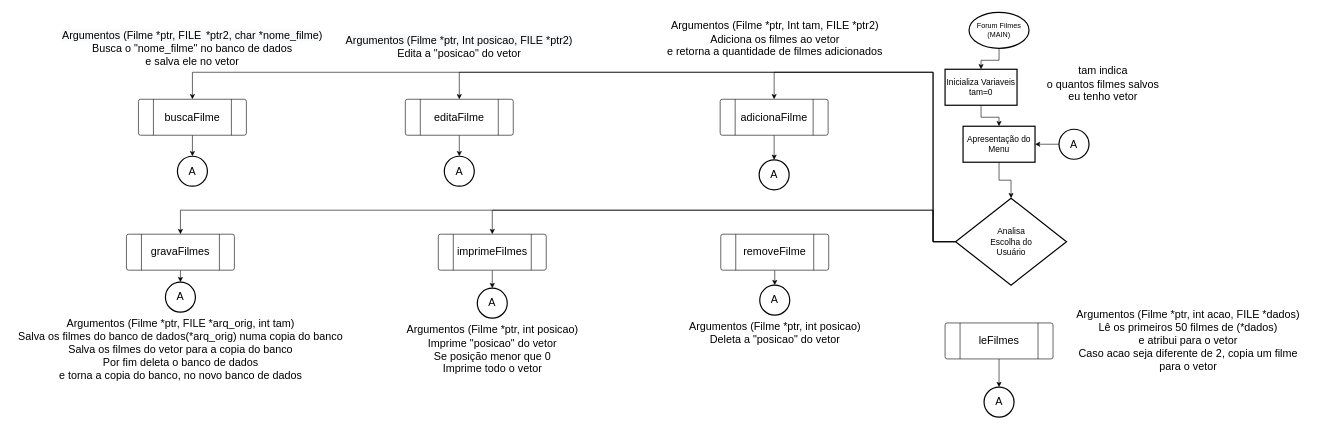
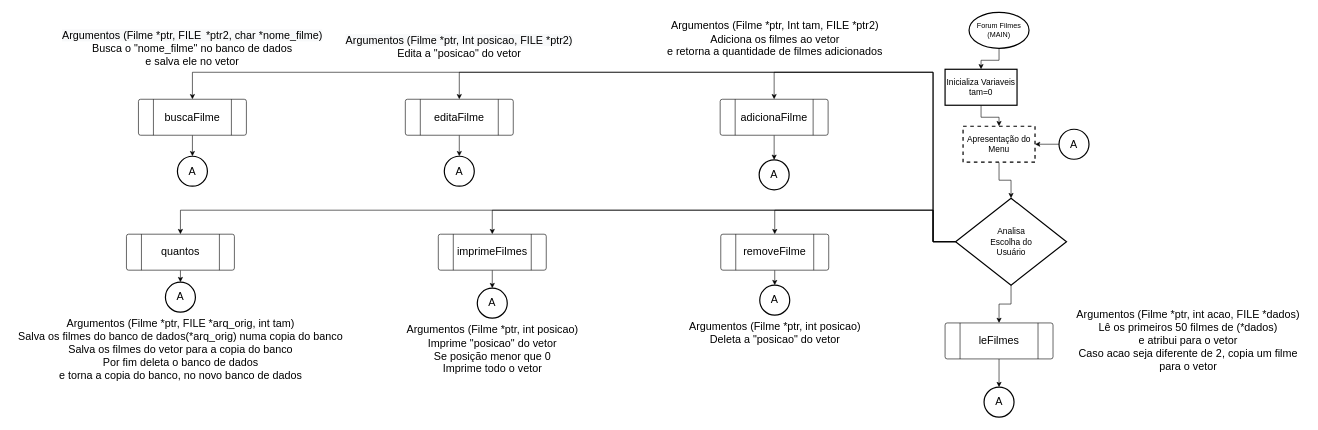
node "tam indica o quantos filmes salvos eu tenho vetor": removed
node "Apresentação do Menu": style solid -> dashed
edge "Analisa Escolha do Usuário" -> "removeFilme": added
node "gravaFilmes": label "gravaFilmes" -> "quantos"
edge "Analisa Escolha do Usuário" -> "leFilmes": added
